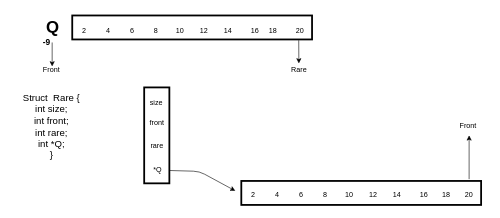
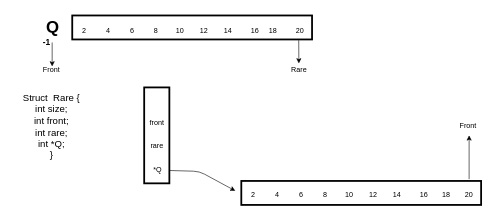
node "-9": label "-9" -> "-1"
node "size": removed
